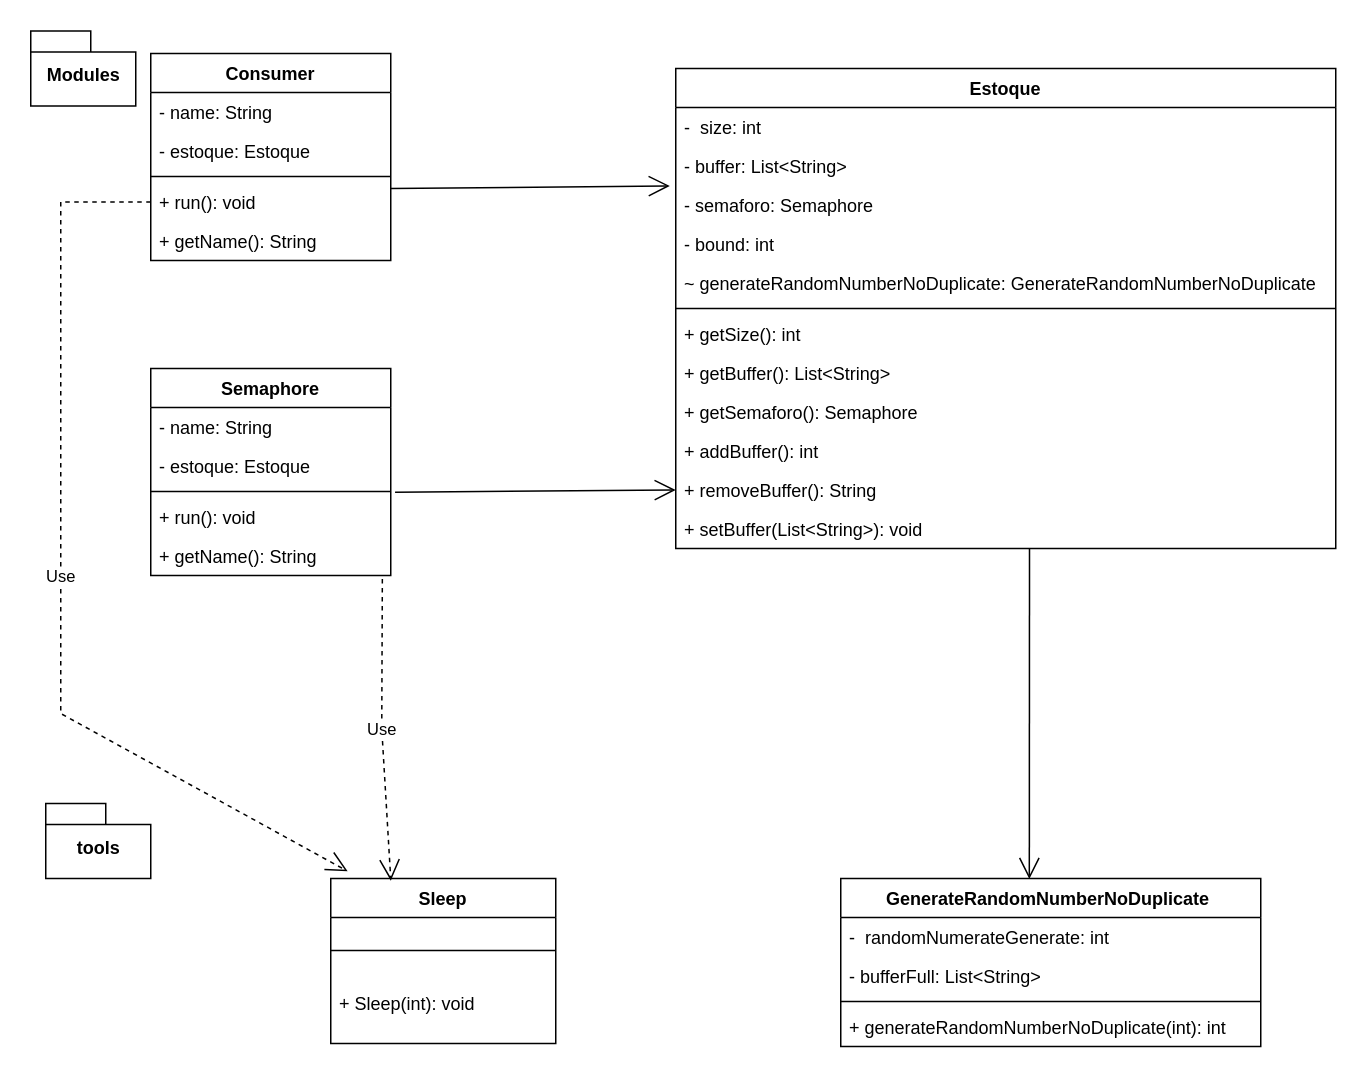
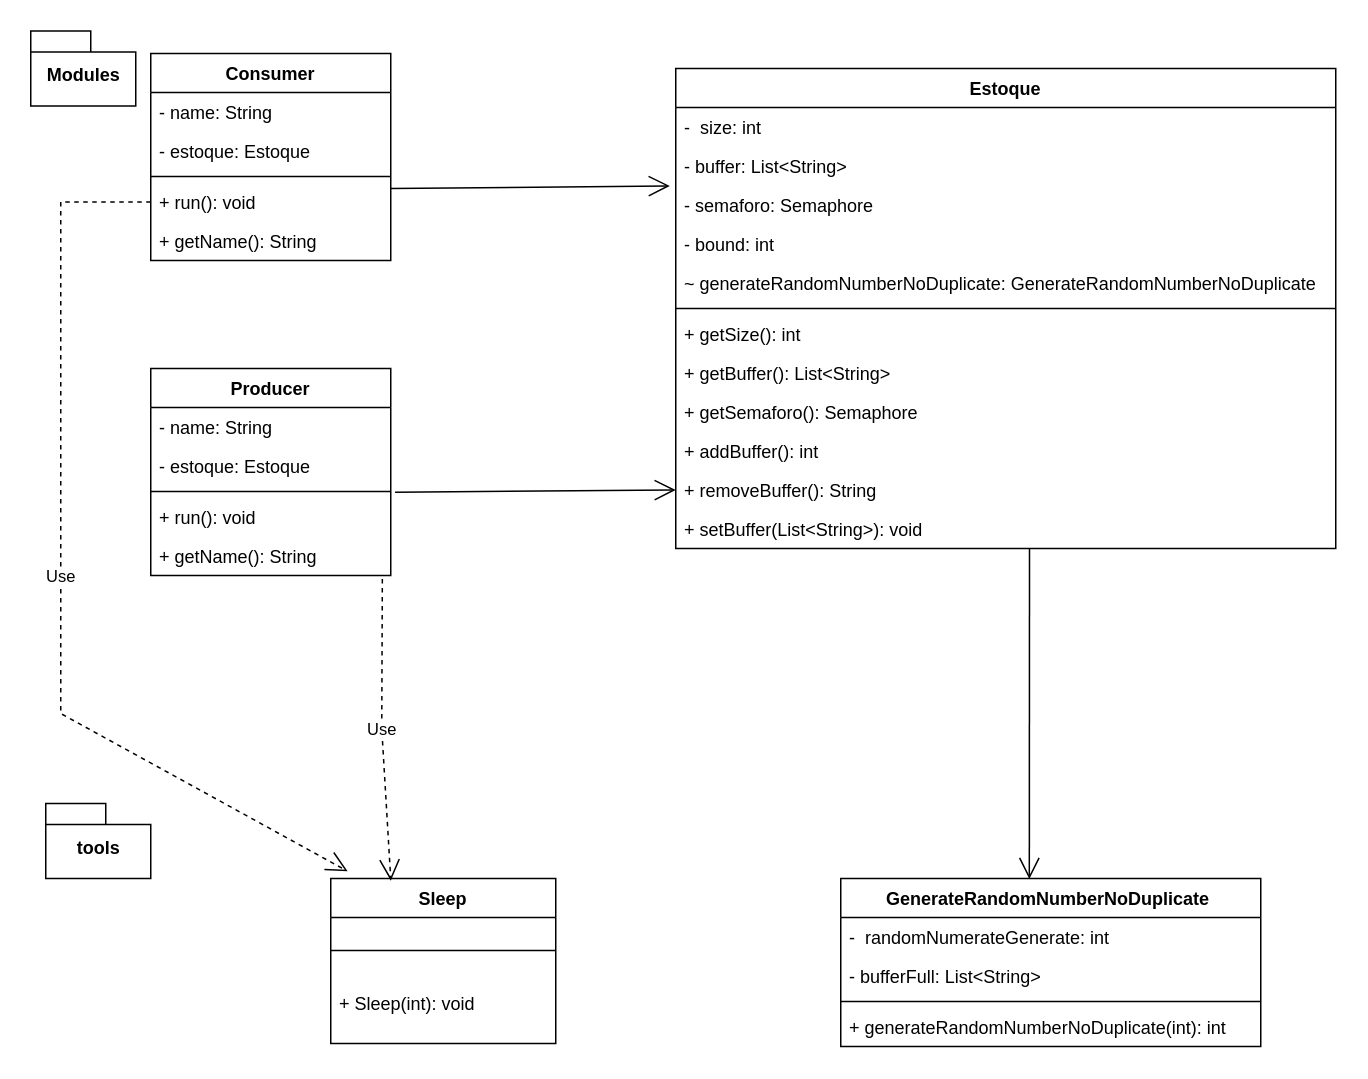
node "Semaphore": label "Semaphore" -> "Producer"
